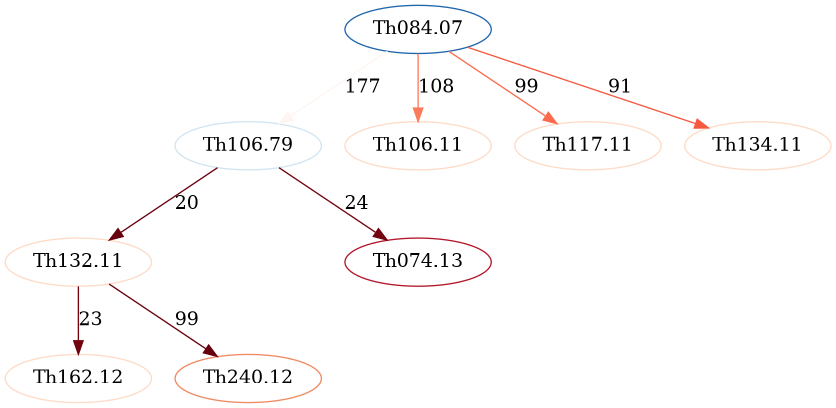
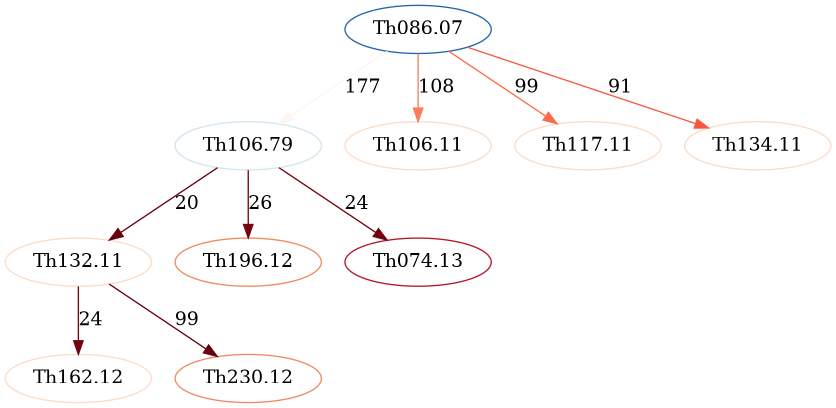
node "Th084.07": label "Th084.07" -> "Th086.07"
node "Th196.12": added
edge "Th132.11" -> "Th162.12": label "23" -> "24"
node "Th240.12": label "Th240.12" -> "Th230.12"
